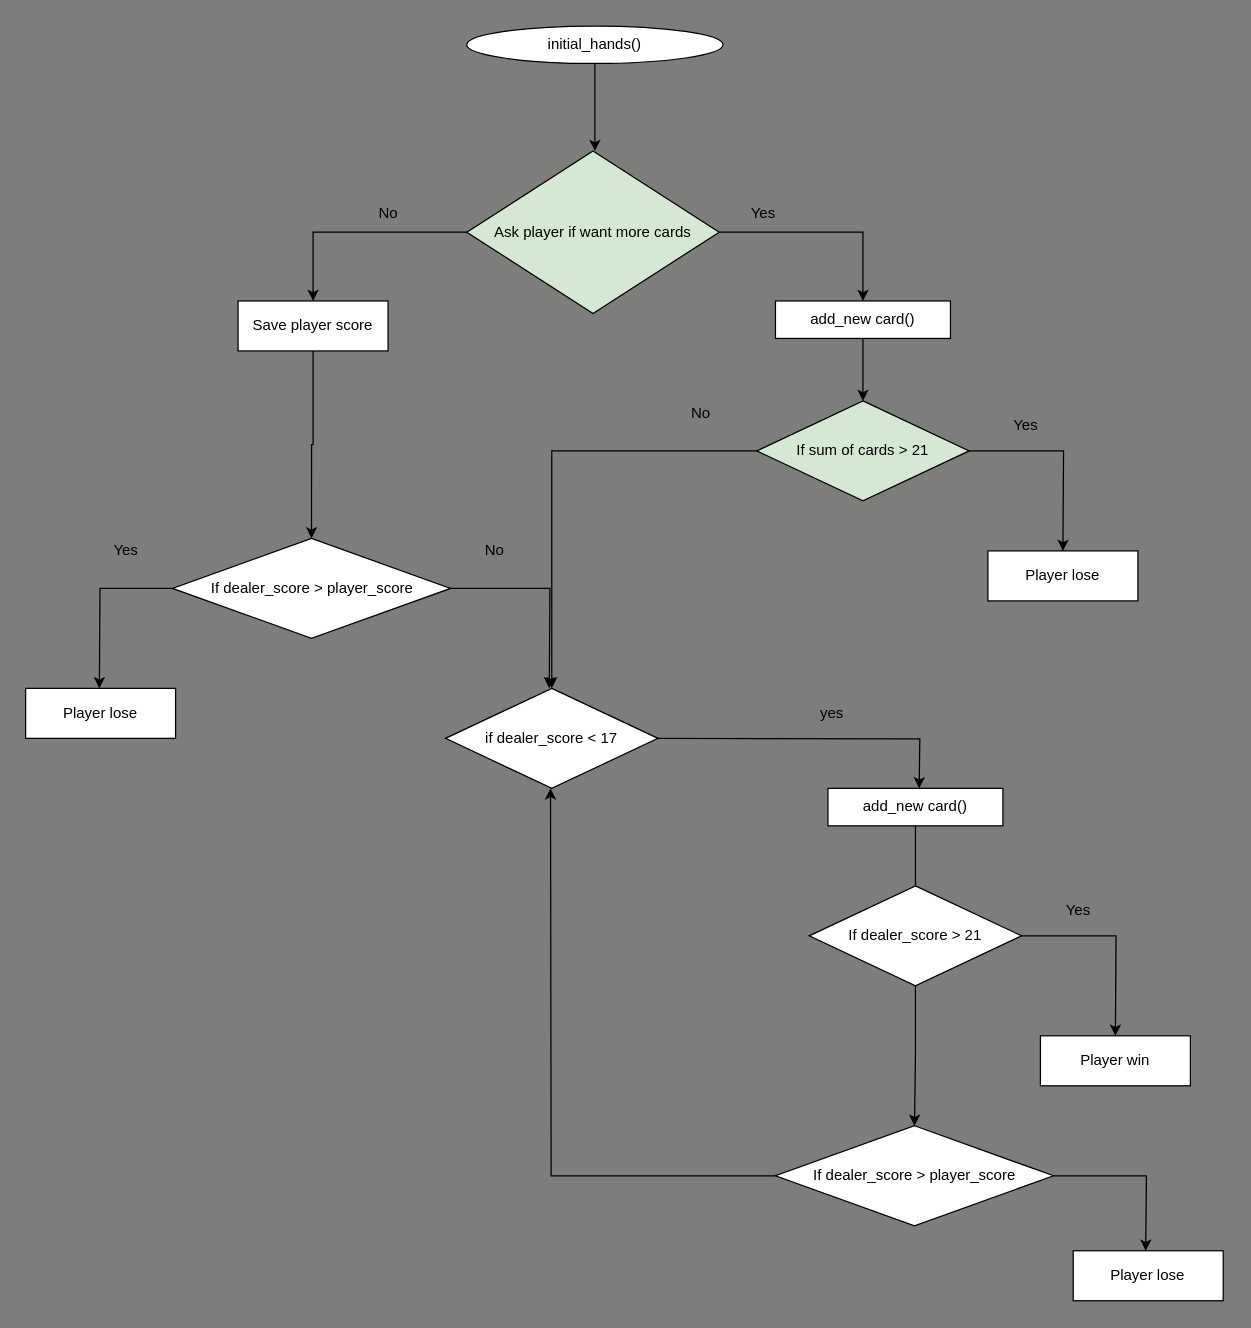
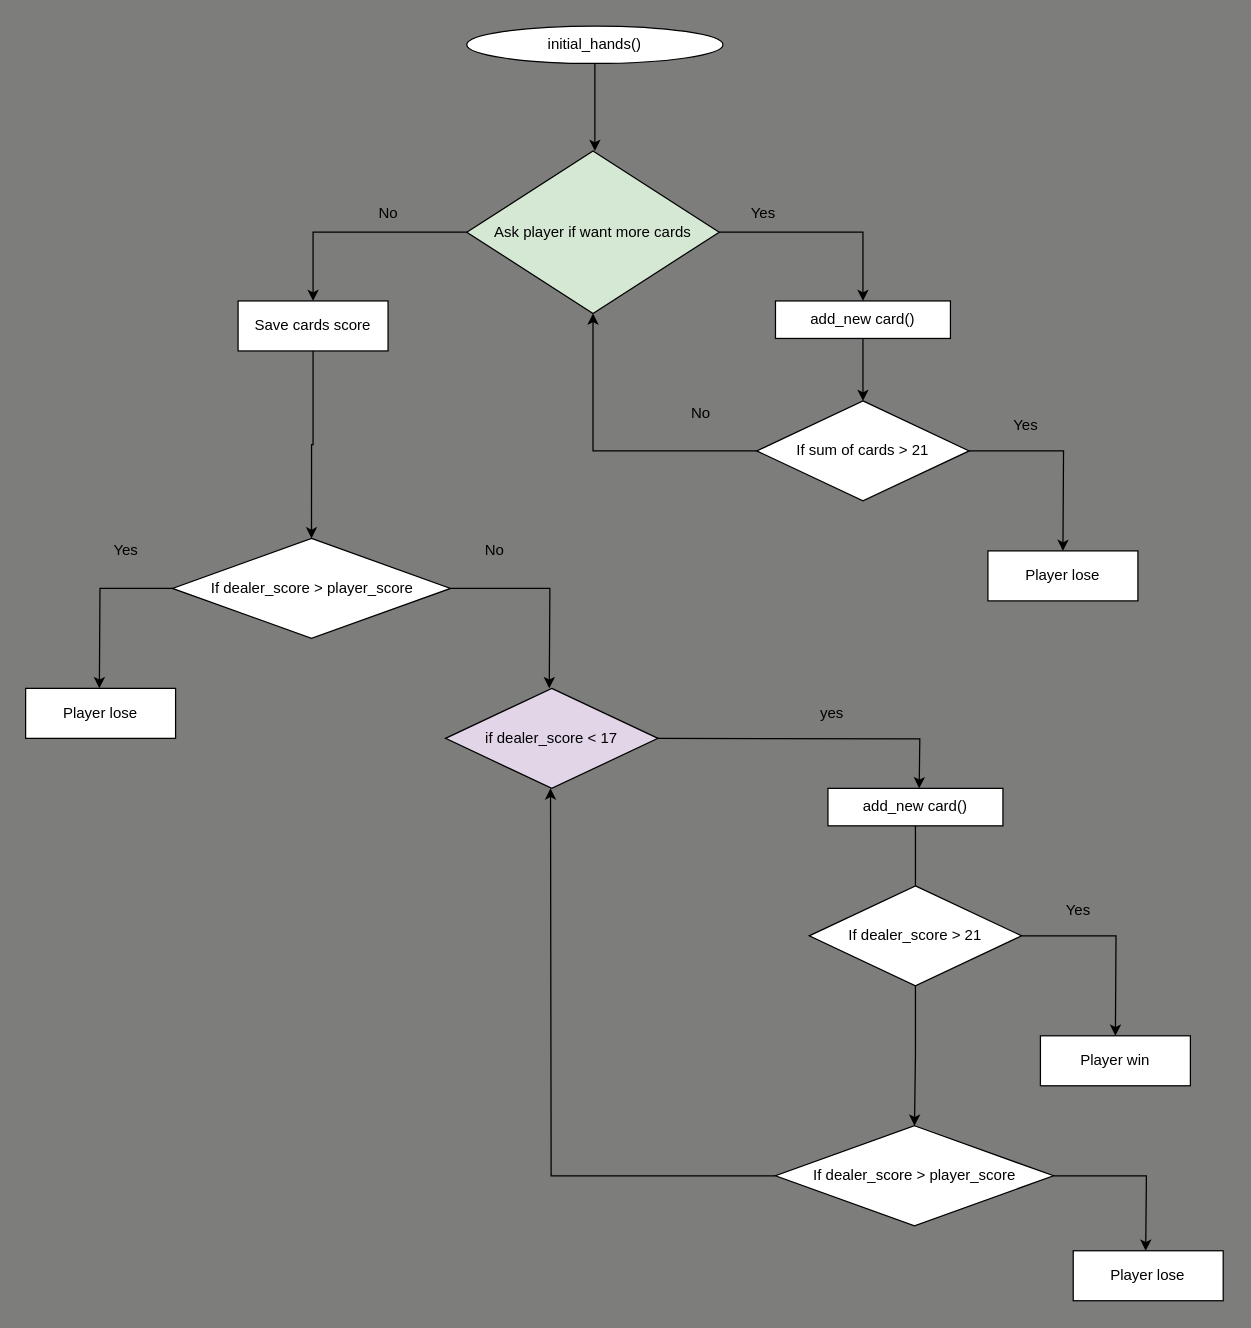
node "Save player score": label "Save player score" -> "Save cards score"
node "If sum of cards > 21": fillcolor #d5e8d4 -> #ffffff
edge "If sum of cards > 21" -> "if dealer_score < 17": now "If sum of cards > 21" -> "Ask player if want more cards"
node "if dealer_score < 17": fillcolor #ffffff -> #e1d5e7
